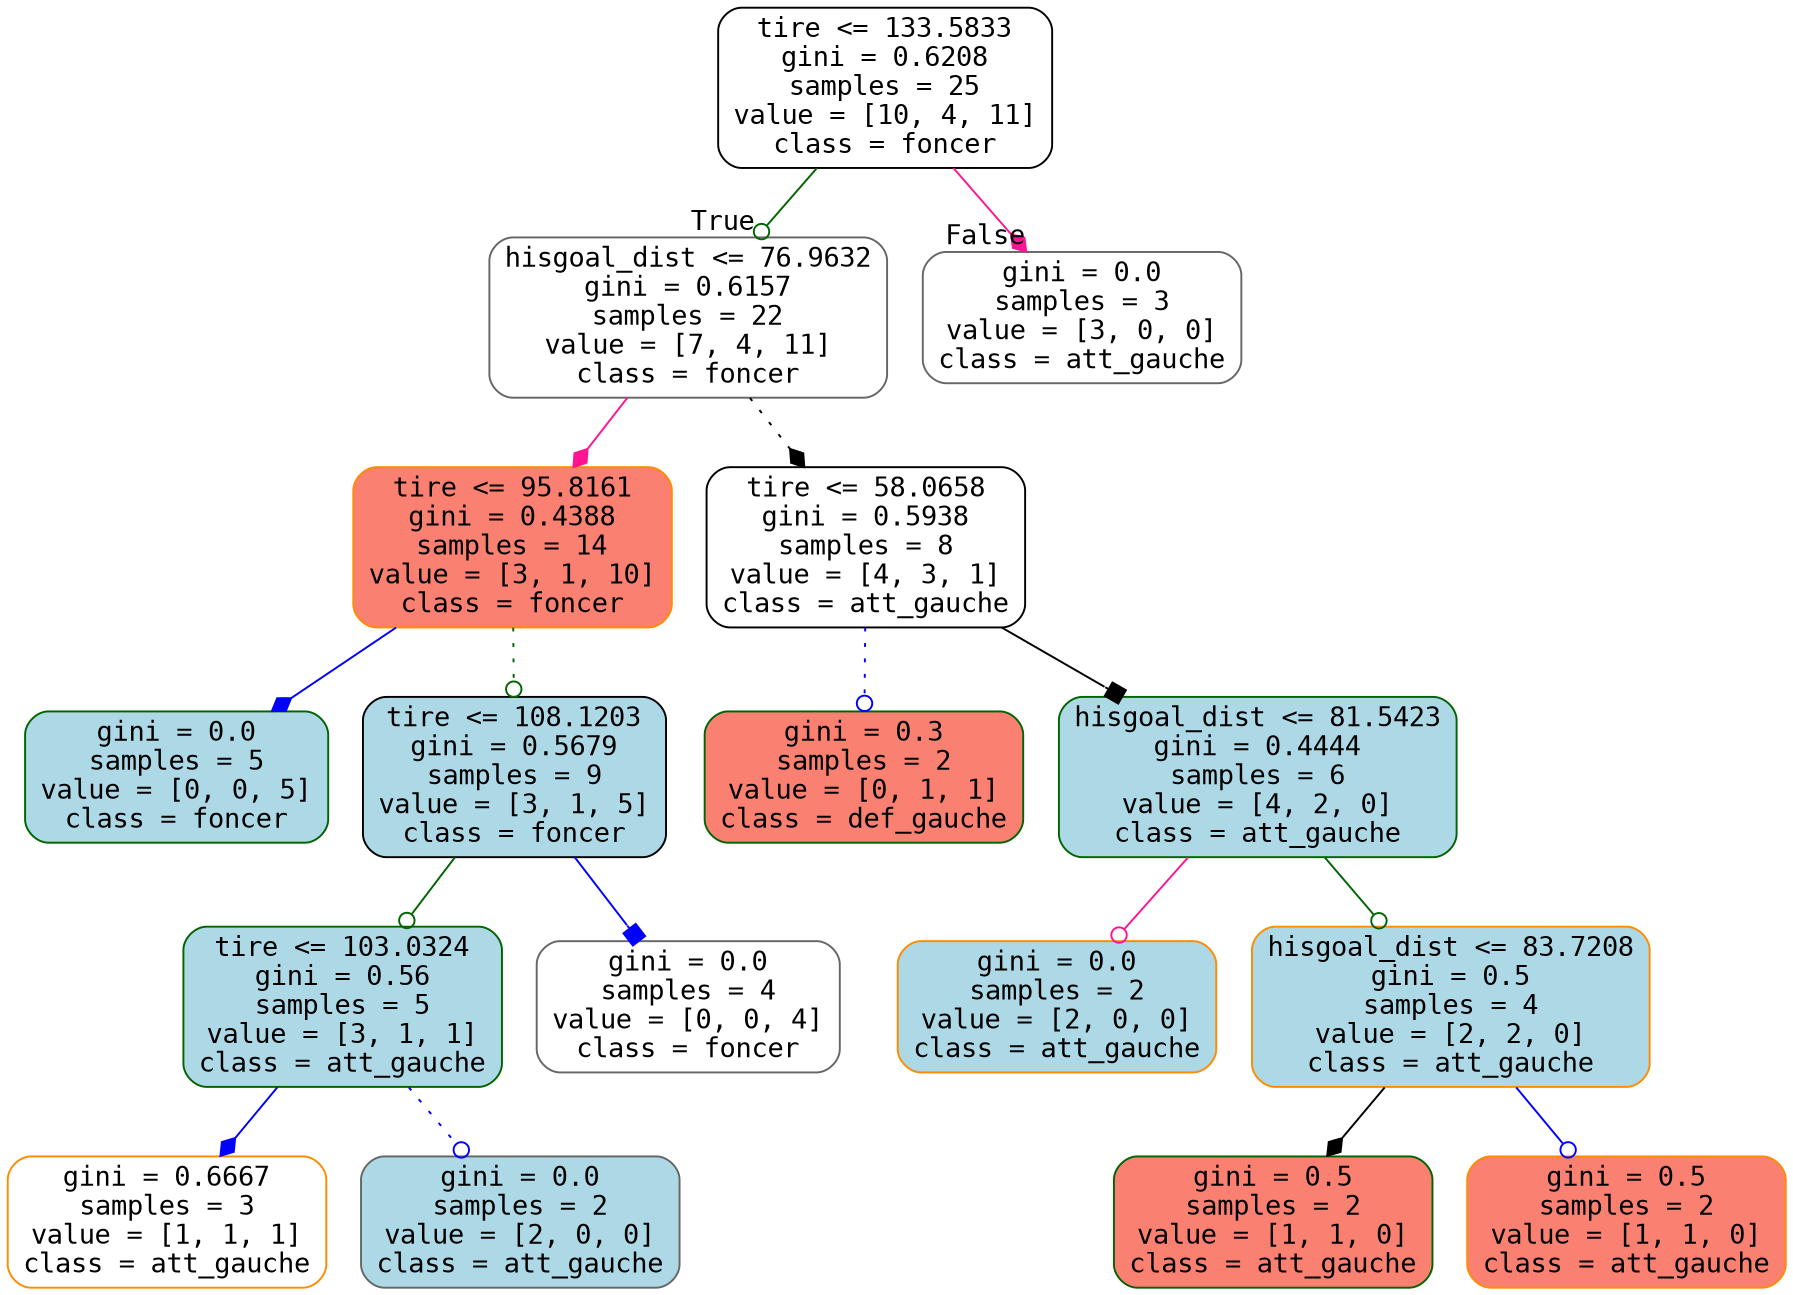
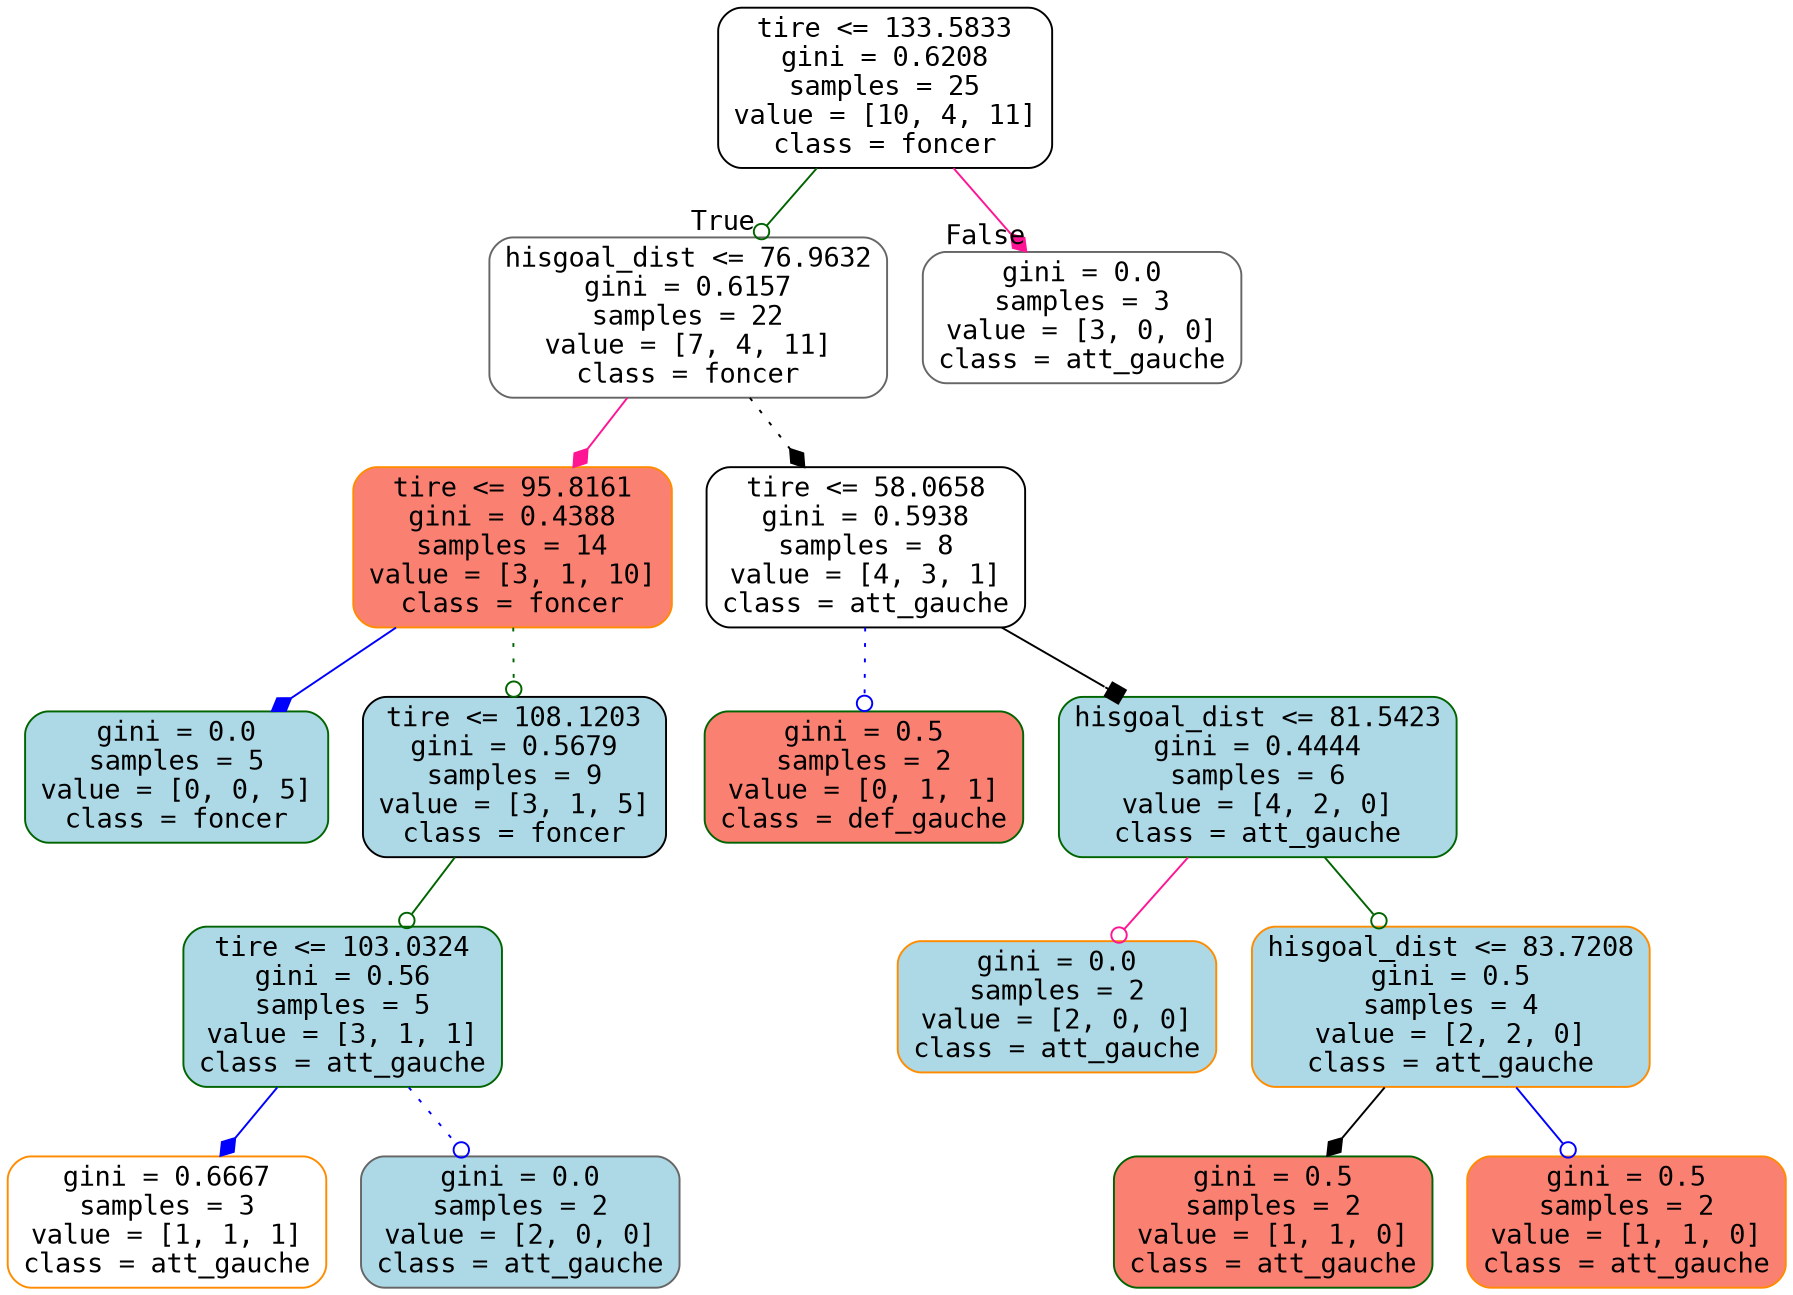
node "gini = 0.3 samples = 2 value = [0, 1, 1] class = def_gauche": label "gini = 0.3 samples = 2 value = [0, 1, 1] class = def_gauche" -> "gini = 0.5 samples = 2 value = [0, 1, 1] class = def_gauche"
node "gini = 0.0 samples = 4 value = [0, 0, 4] class = foncer": removed
